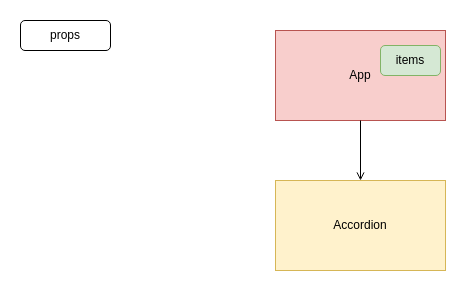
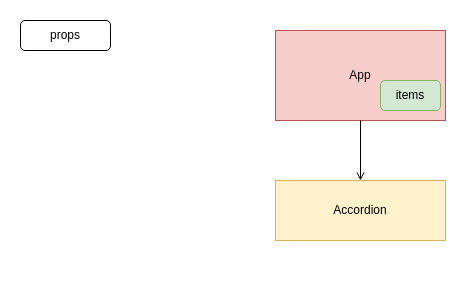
node "items": moved (411, 61) -> (411, 96)
node "Accordion": size 170x90 -> 170x60
